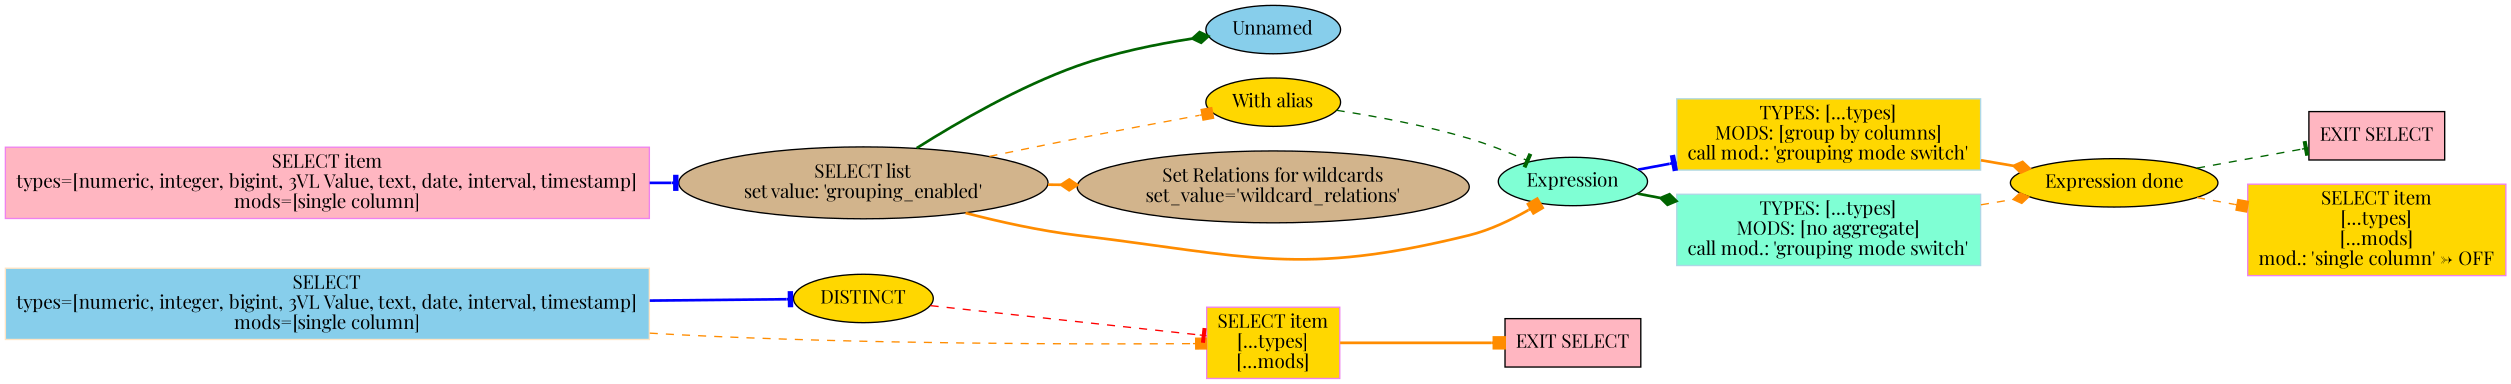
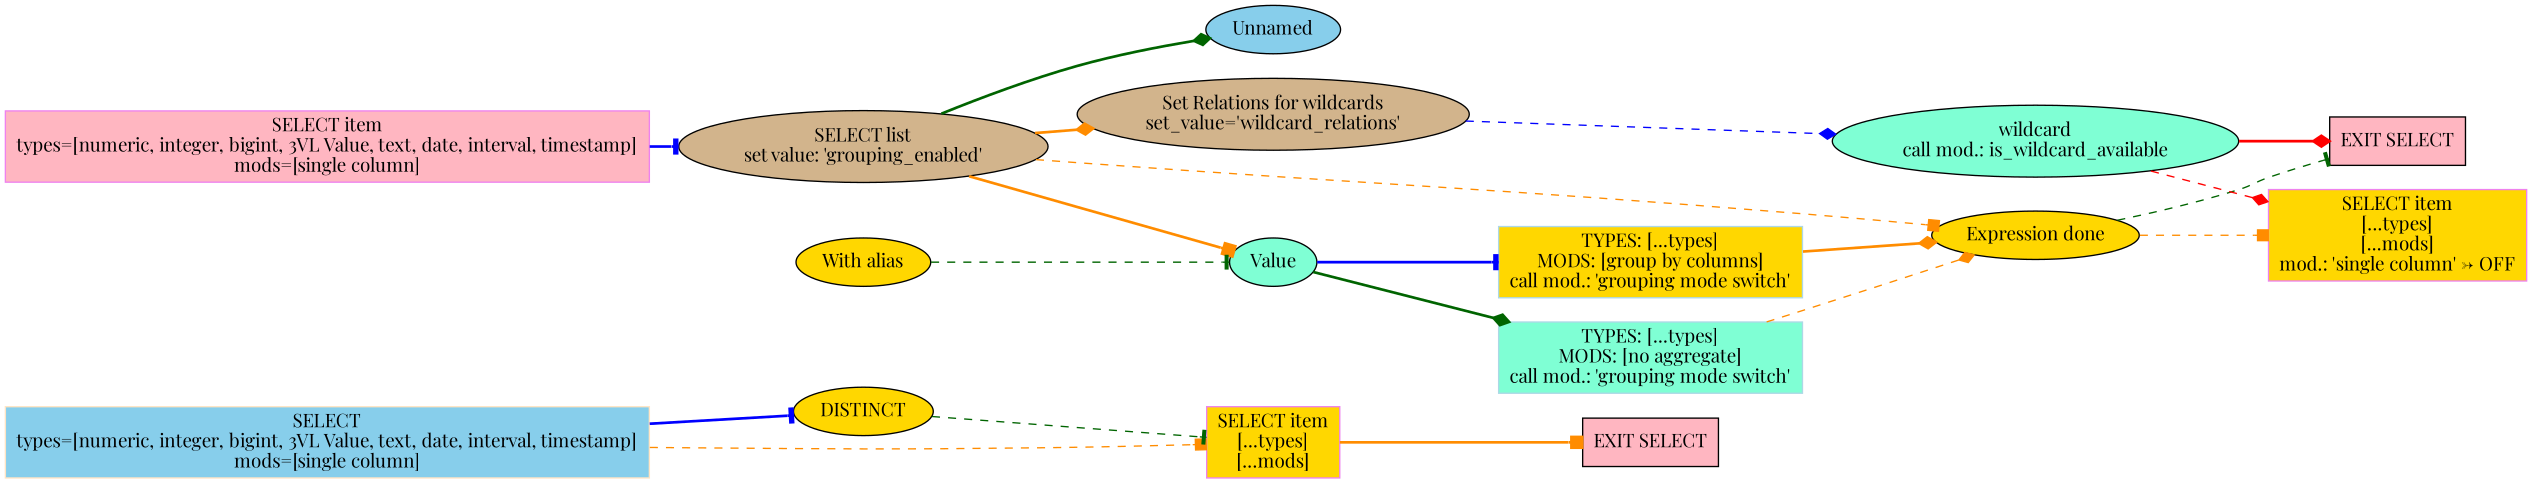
edge "SELECT list set value: 'grouping_enabled'" -> "With alias": now "SELECT list set value: 'grouping_enabled'" -> "Expression done"
node "wildcard call mod.: is_wildcard_available": added
node "Expression": label "Expression" -> "Value"
edge "DISTINCT" -> "SELECT item [...types] [...mods]": color red -> darkgreen
